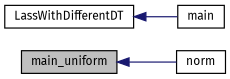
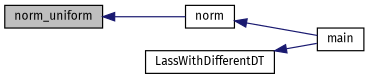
edge "main" -> "norm": added
node "main_uniform": label "main_uniform" -> "norm_uniform"
